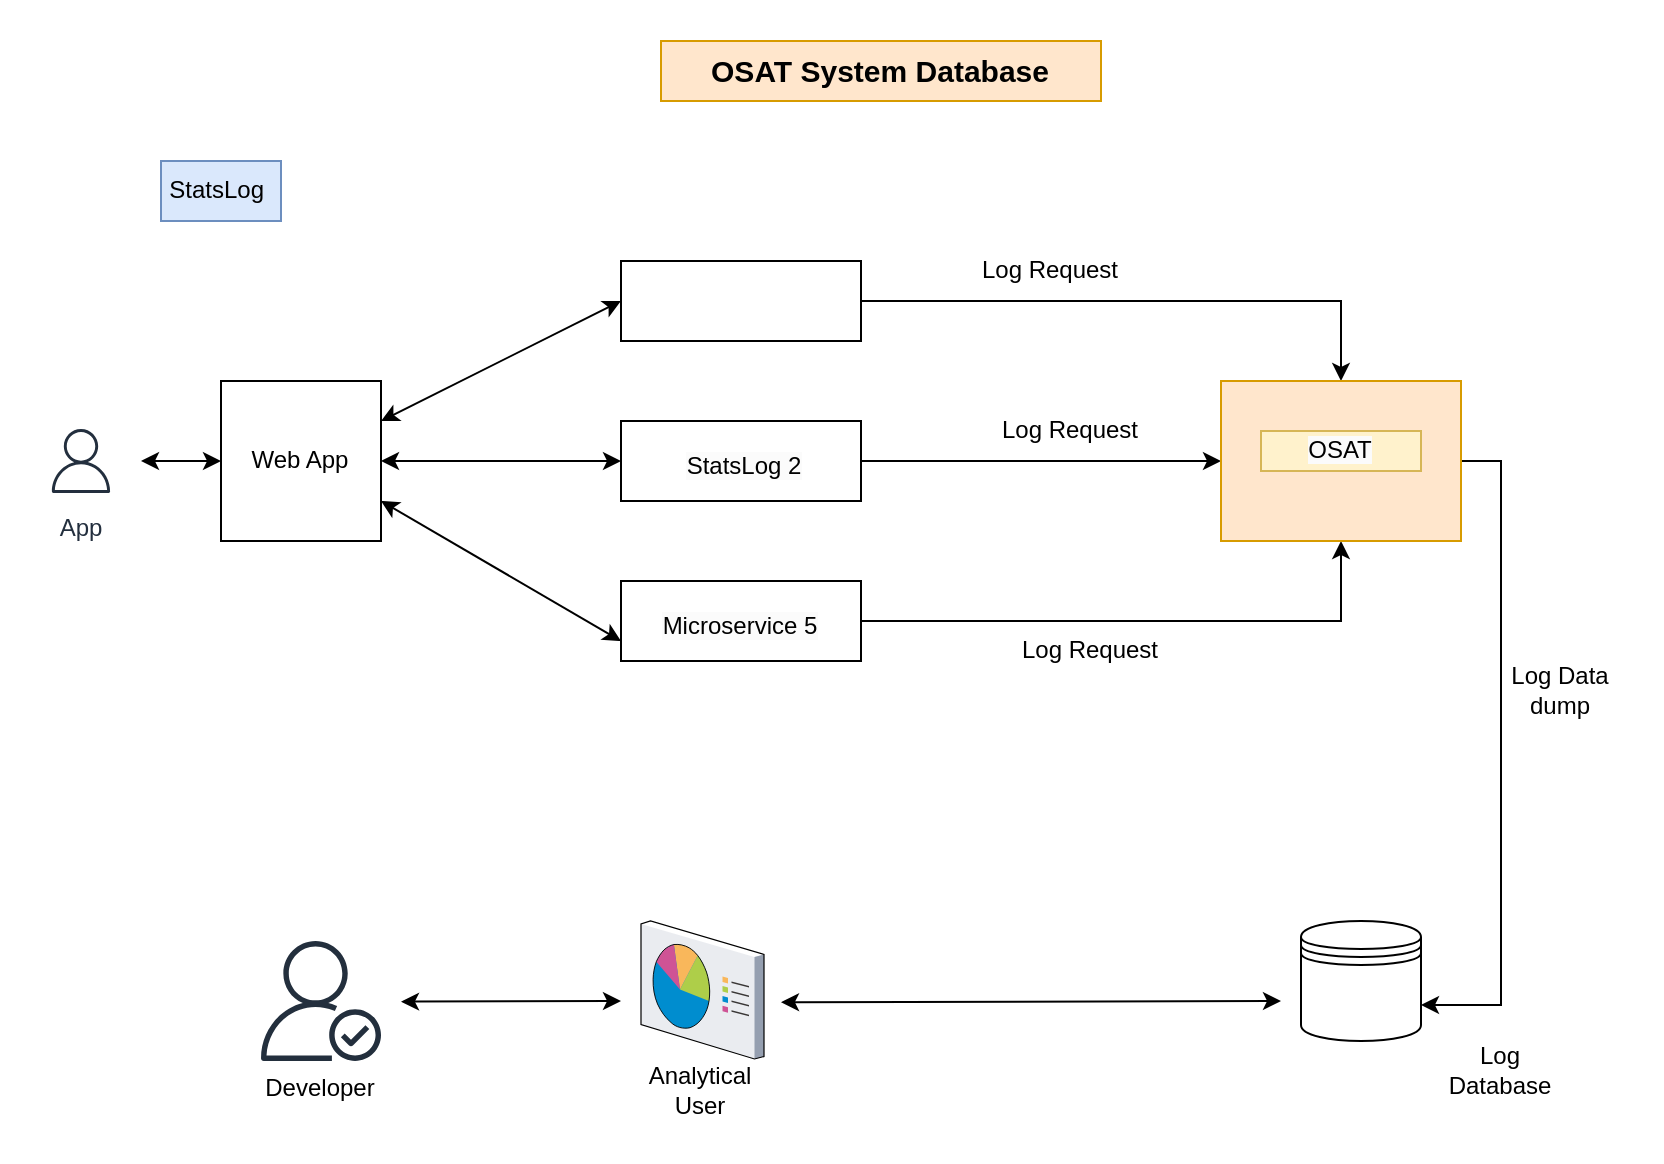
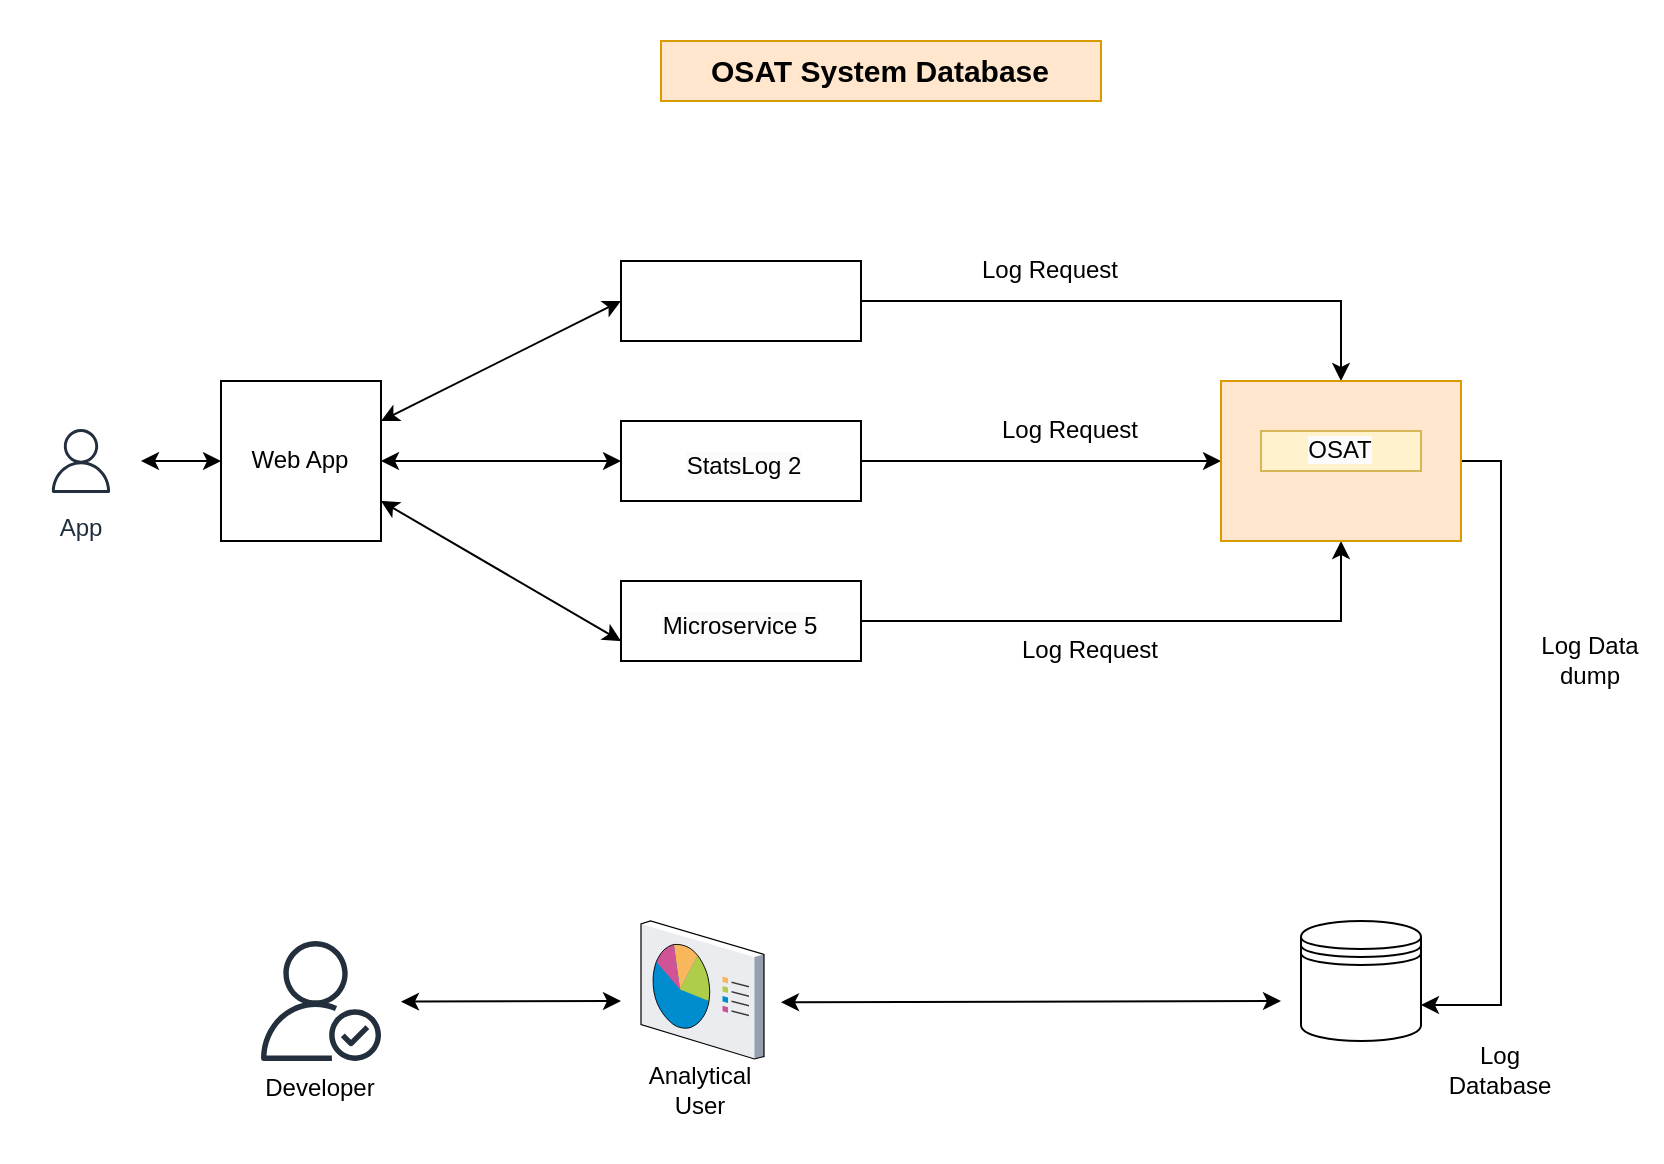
node "StatsLog": removed
node "Log Data dump": moved (1561, 691) -> (1591, 661)
